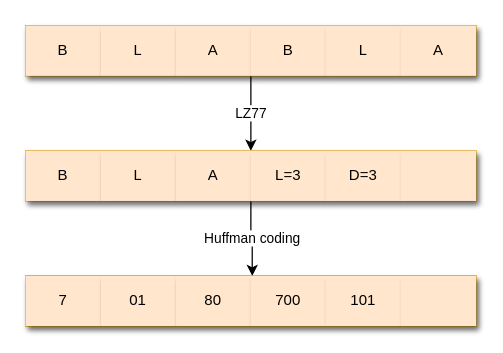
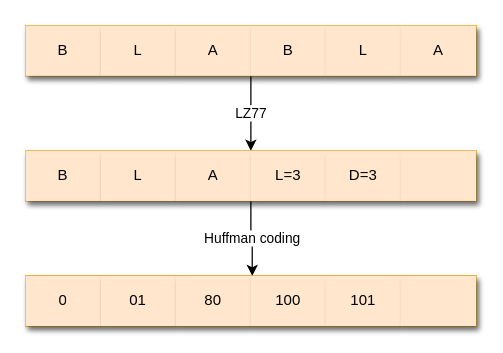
node "7": label "7" -> "0"
node "700": label "700" -> "100"
